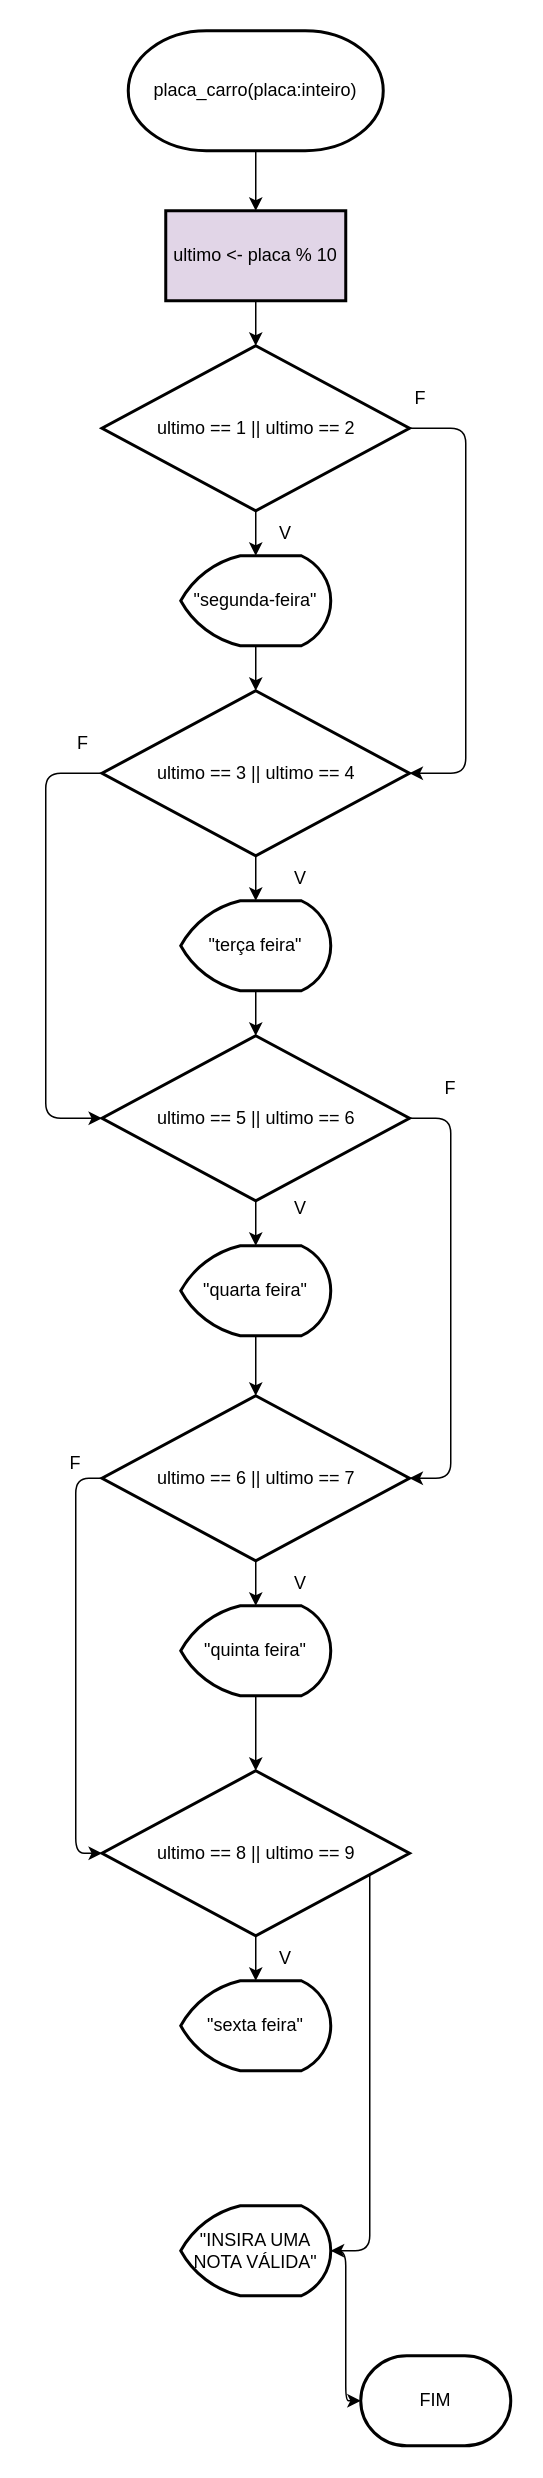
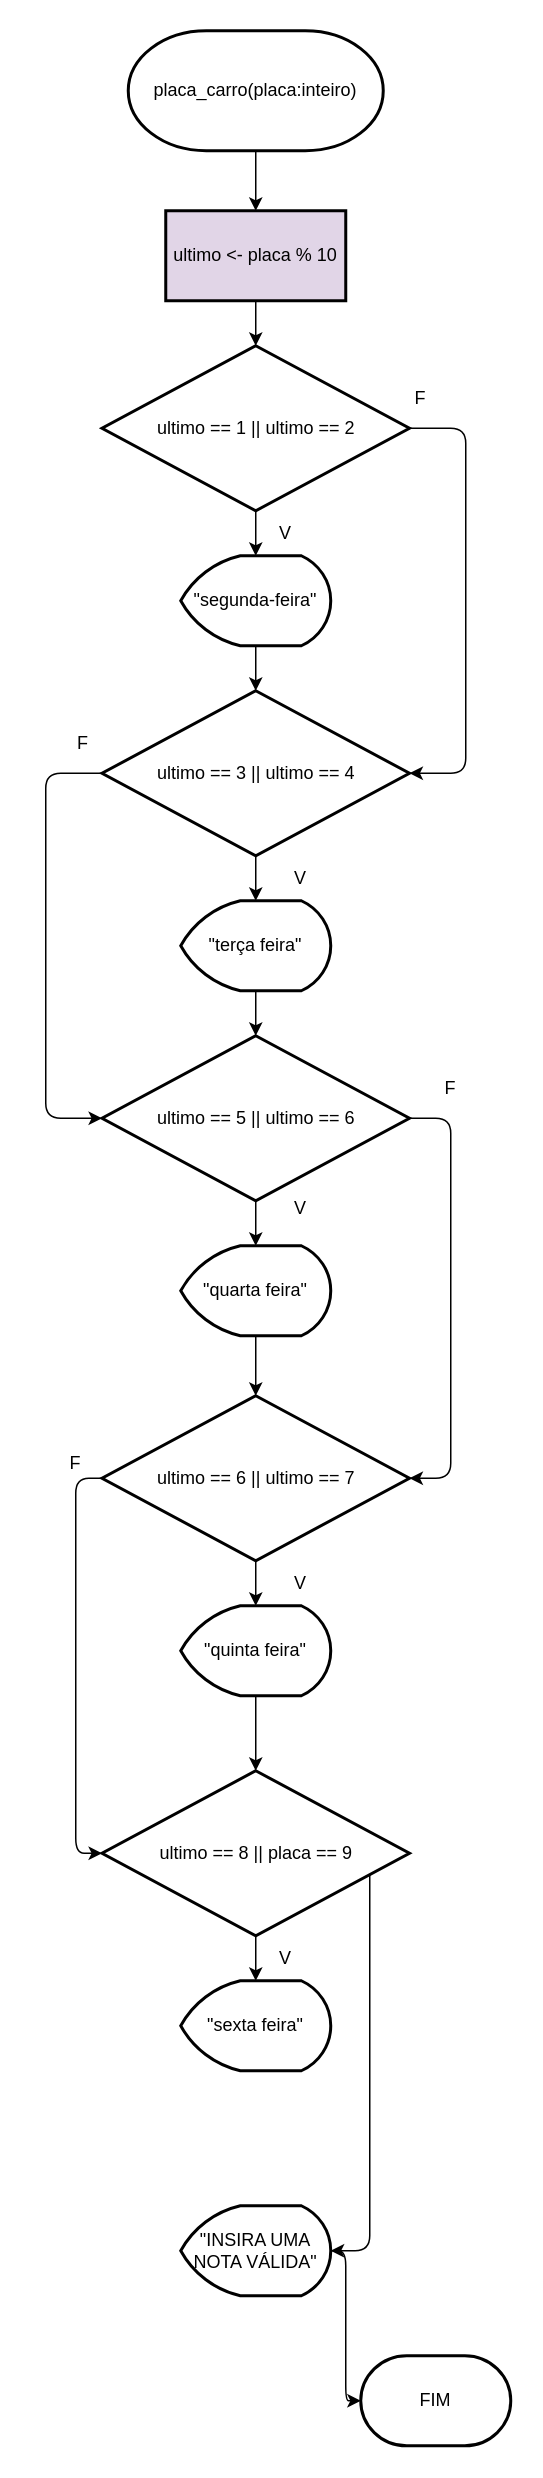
node "ultimo == 8 || ultimo == 9": label "ultimo == 8 || ultimo == 9" -> "ultimo == 8 || placa == 9"
